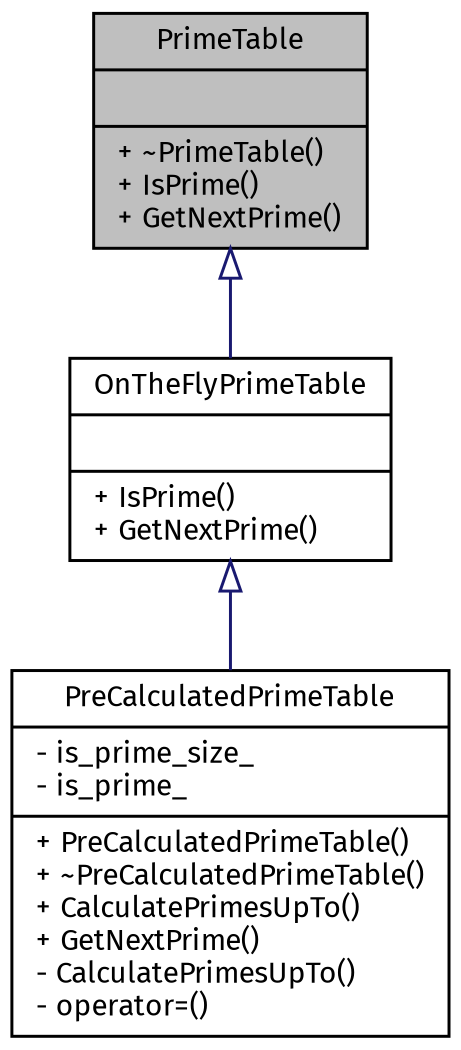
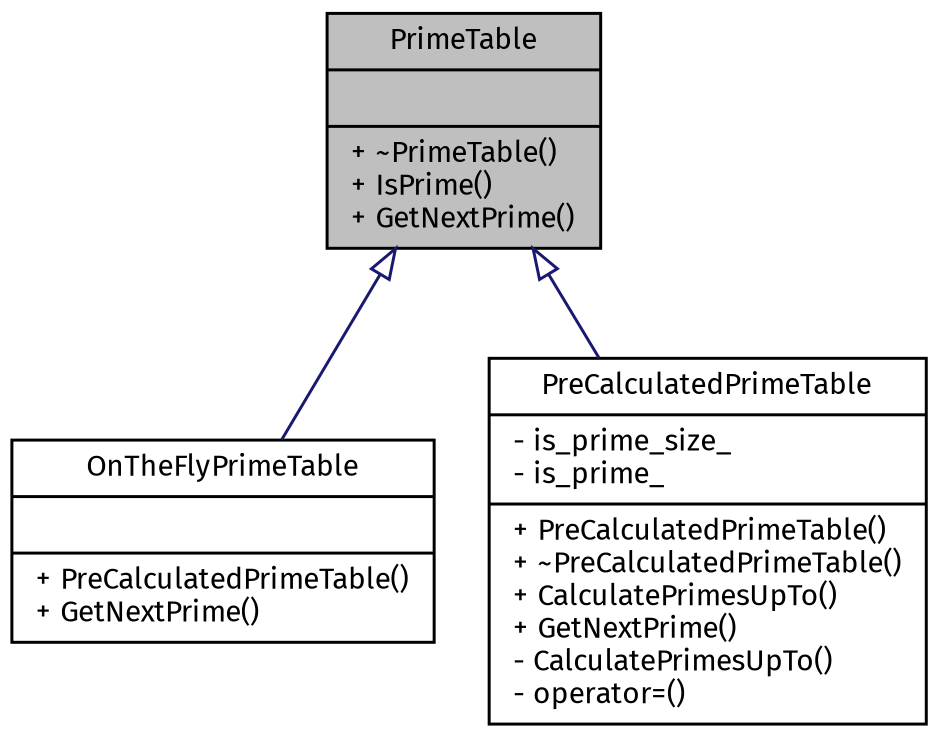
node "OnTheFlyPrimeTable": text "+ IsPrime()" -> "+ PreCalculatedPrimeTable()"
edge "PreCalculatedPrimeTable" -> "OnTheFlyPrimeTable": now "PreCalculatedPrimeTable" -> "PrimeTable"
